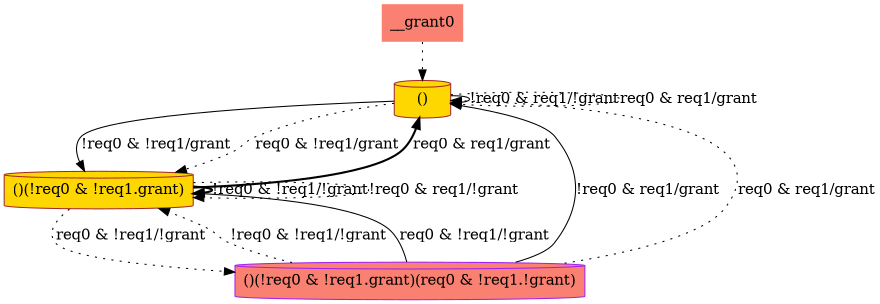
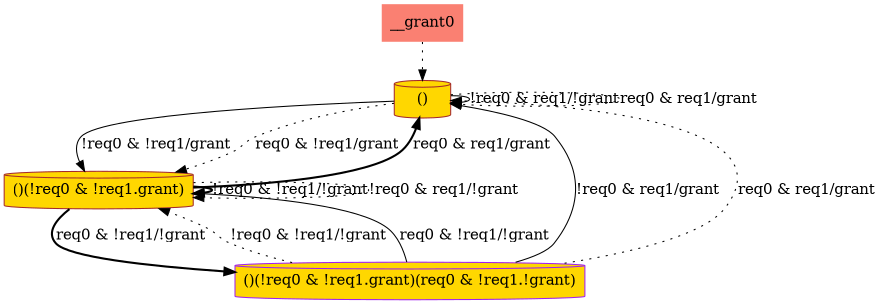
edge "()(!req0 & !req1.grant)" -> "()(!req0 & !req1.grant)(req0 & !req1.!grant)": style dotted -> bold
node "()(!req0 & !req1.grant)(req0 & !req1.!grant)": fillcolor salmon -> gold
